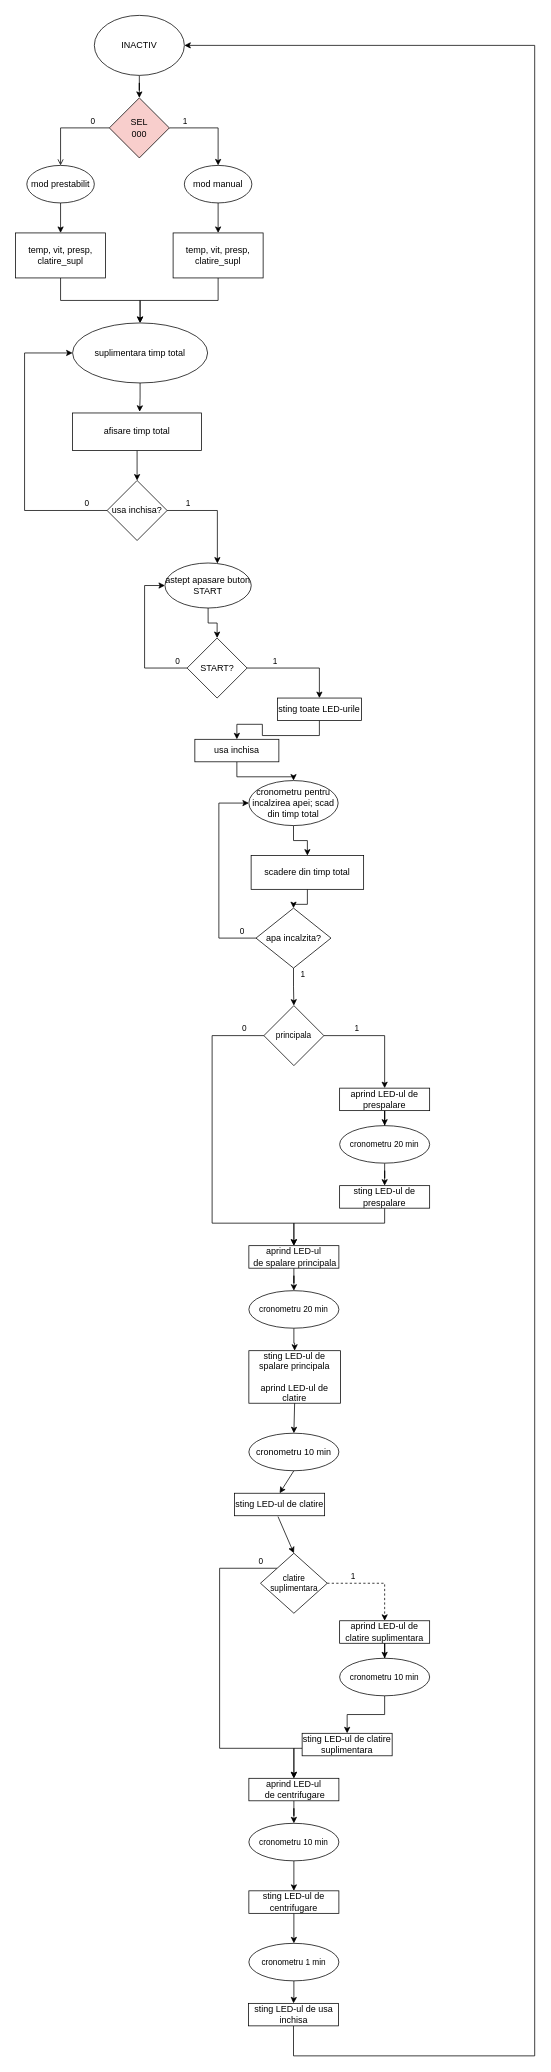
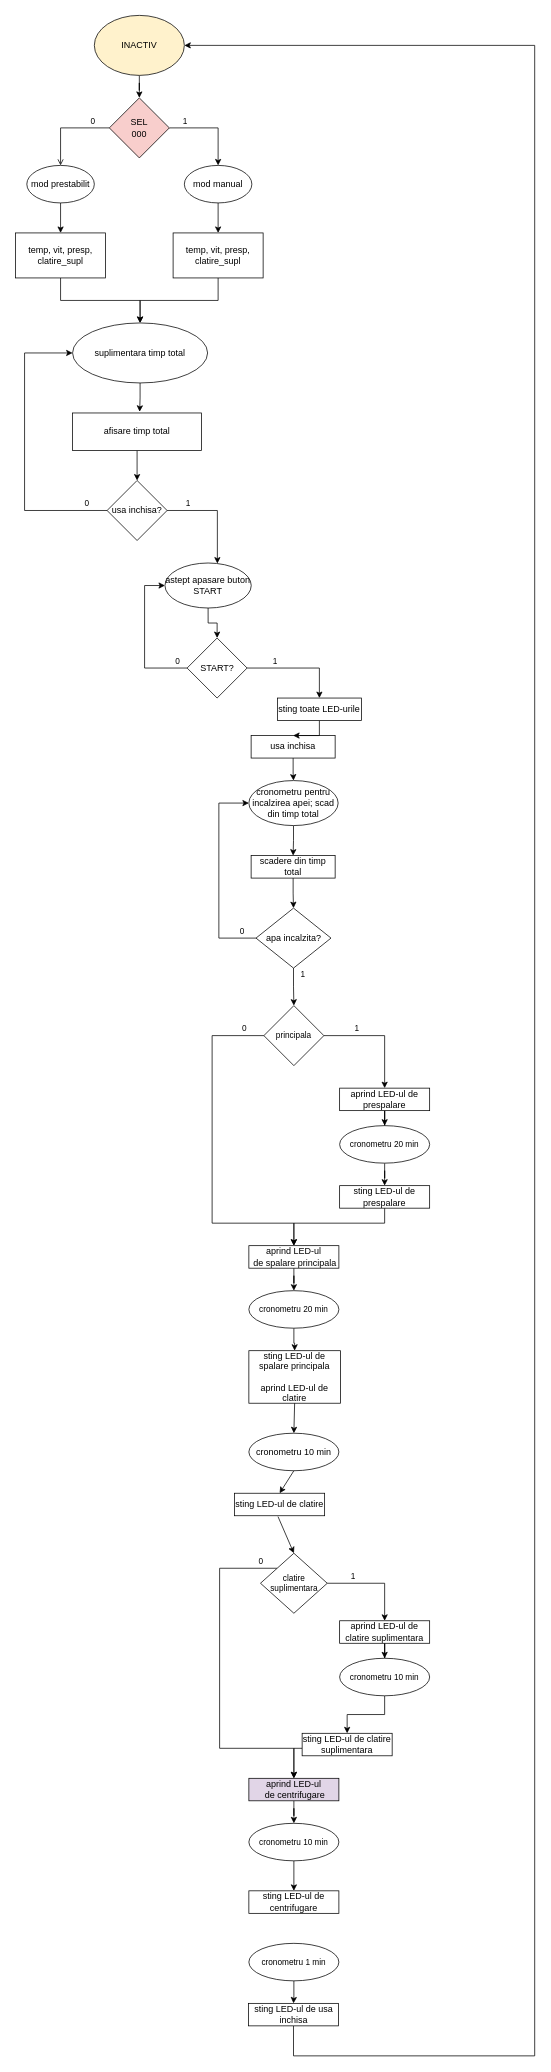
node "INACTIV": fillcolor #ffffff -> #fff2cc
node "usa inchisa": moved (237, 750) -> (293, 747)
node "scadere din timp total": size 113x34 -> 84x23
edge "clatire suplimentara" -> "aprind LED-ul de clatire suplimentara": style dashed -> solid
node "aprind LED-ul de centrifugare": fillcolor #ffffff -> #e1d5e7
edge "sting LED-ul de centrifugare" -> "cronometru 1 min": removed
